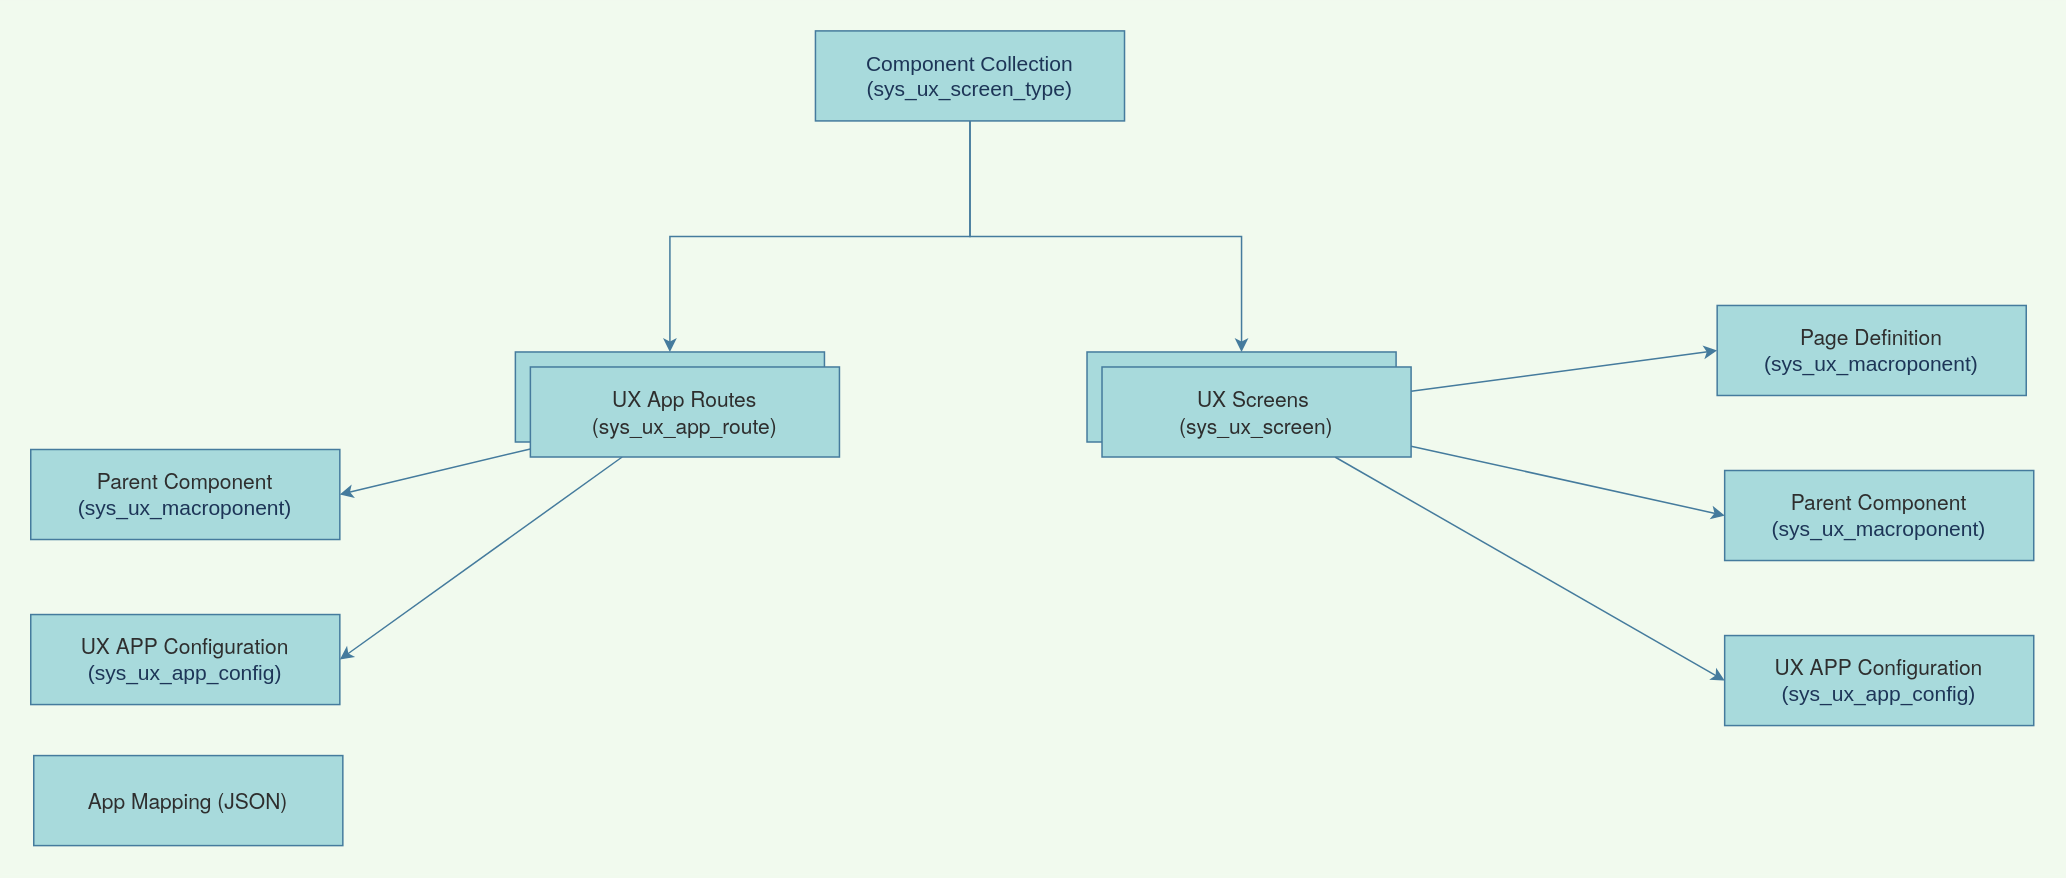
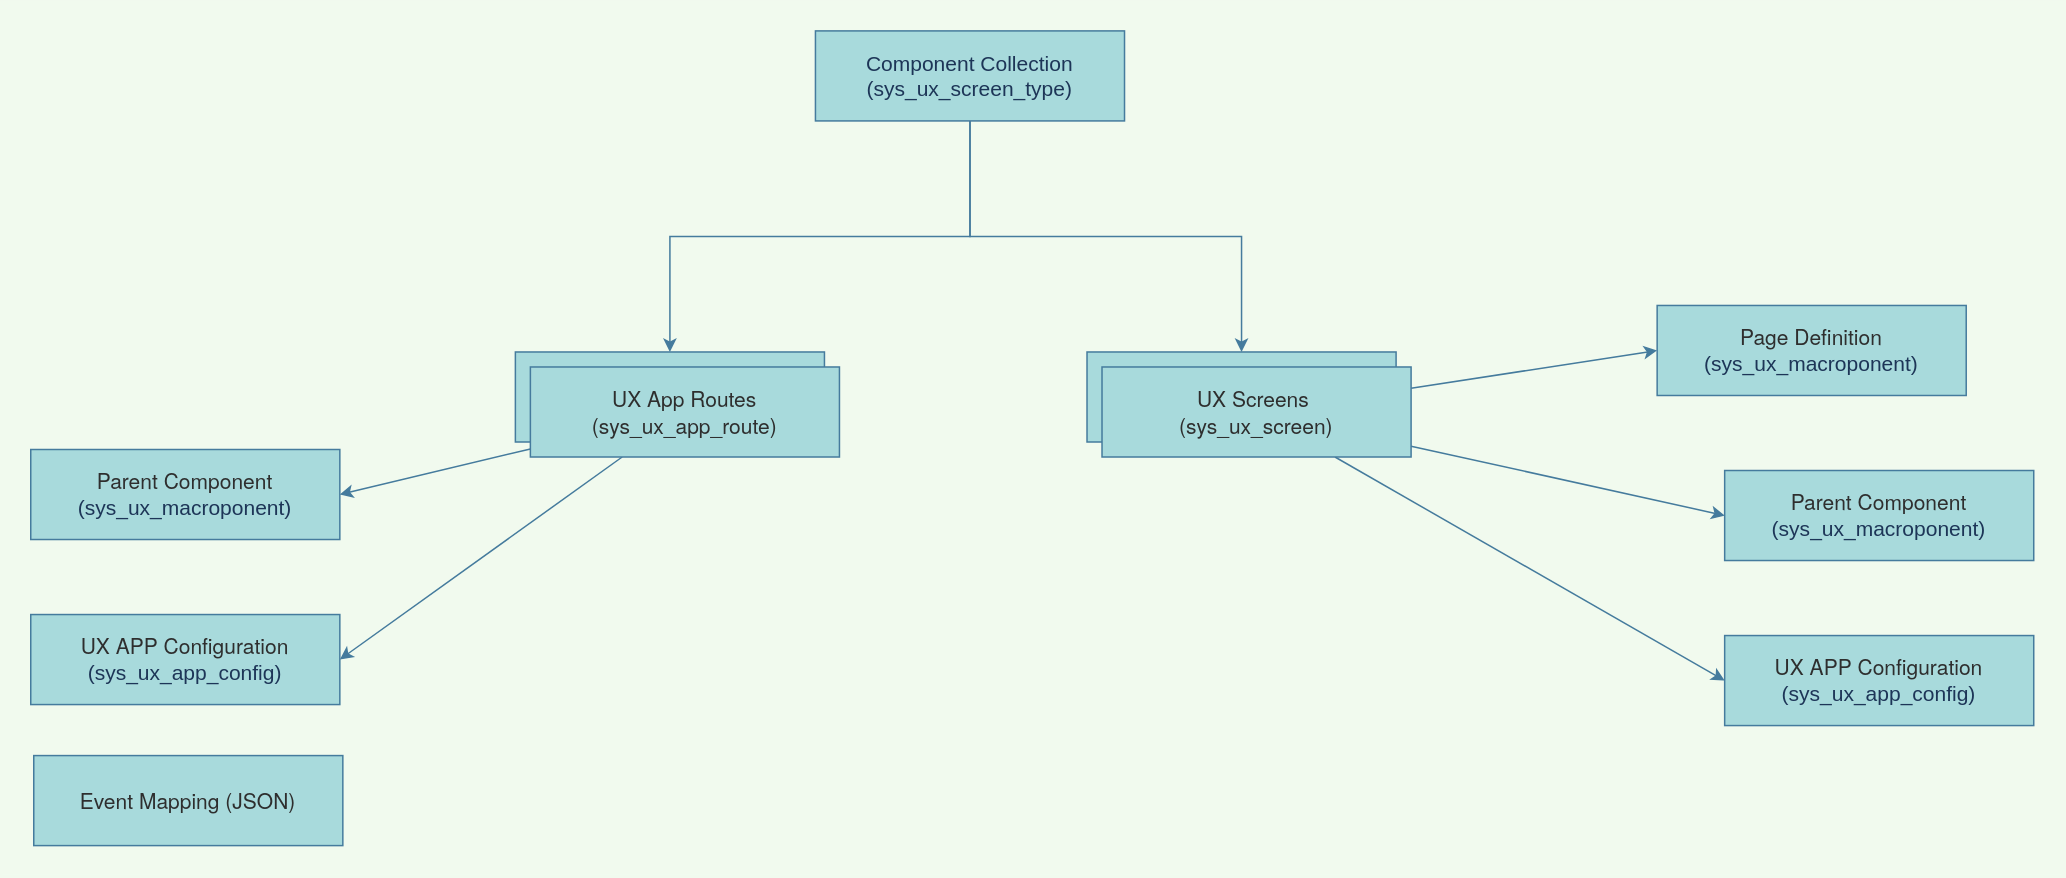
node "Page Definition (sys_ux_macroponent)": moved (1871, 350) -> (1811, 350)
node "App Mapping (JSON)": label "App Mapping (JSON)" -> "Event Mapping (JSON)"
